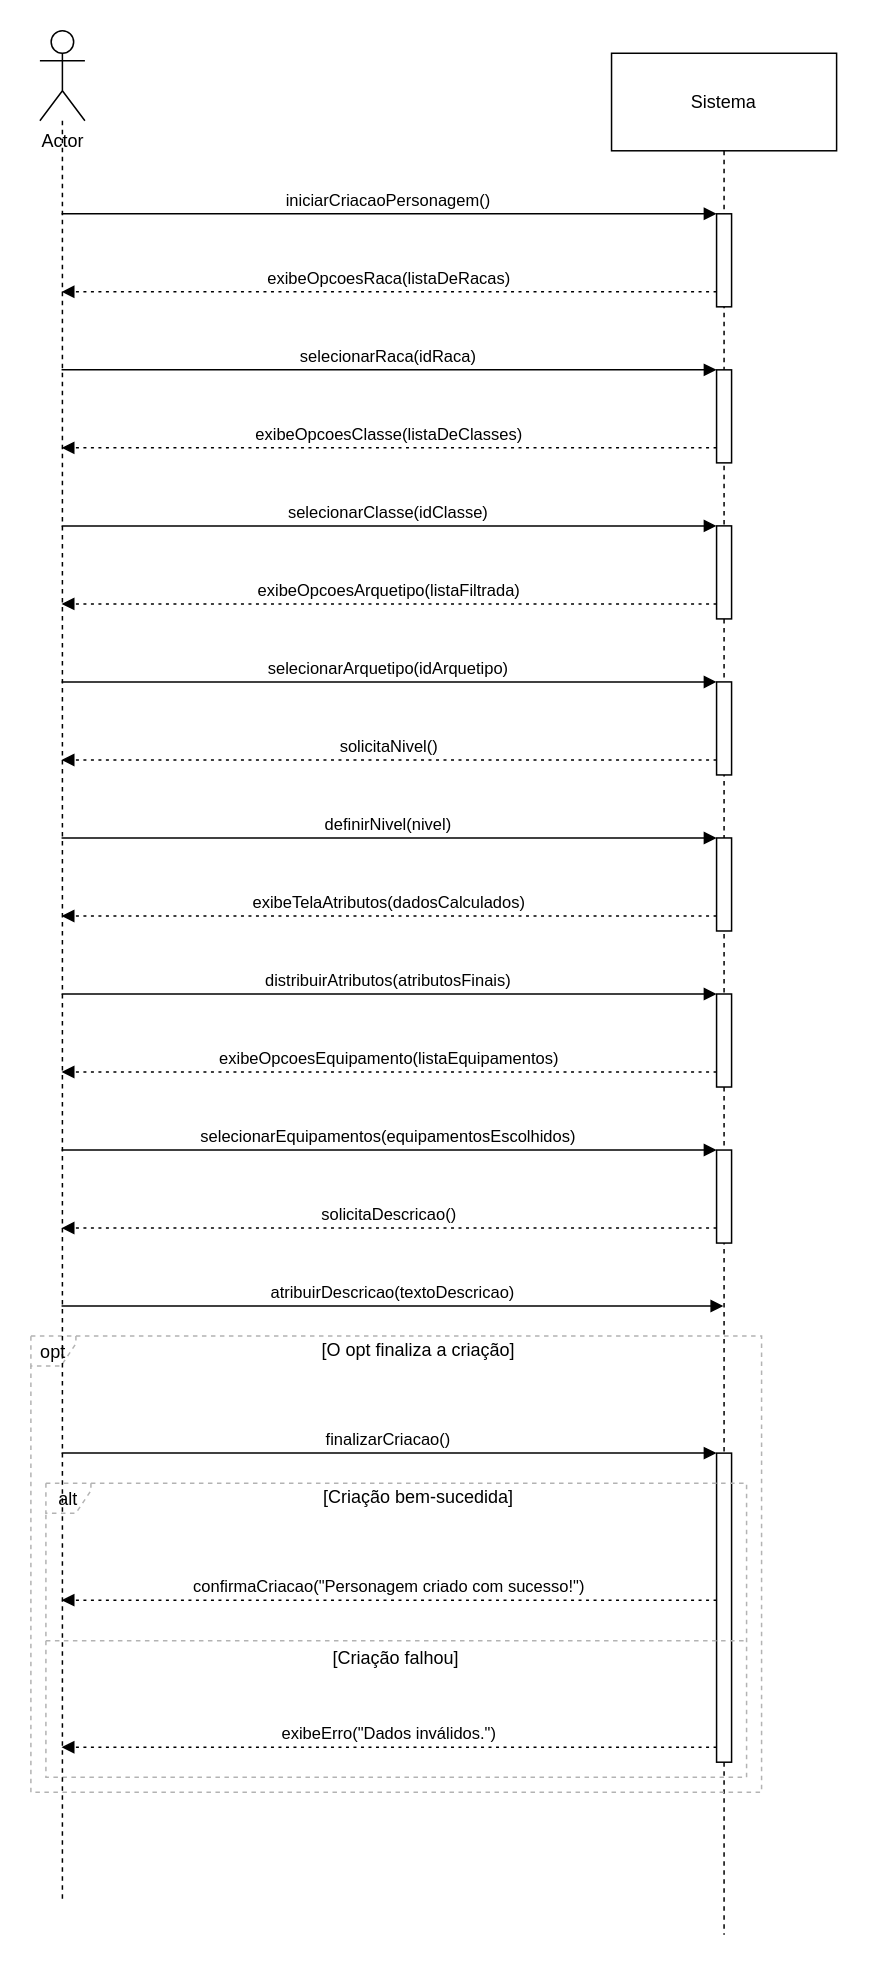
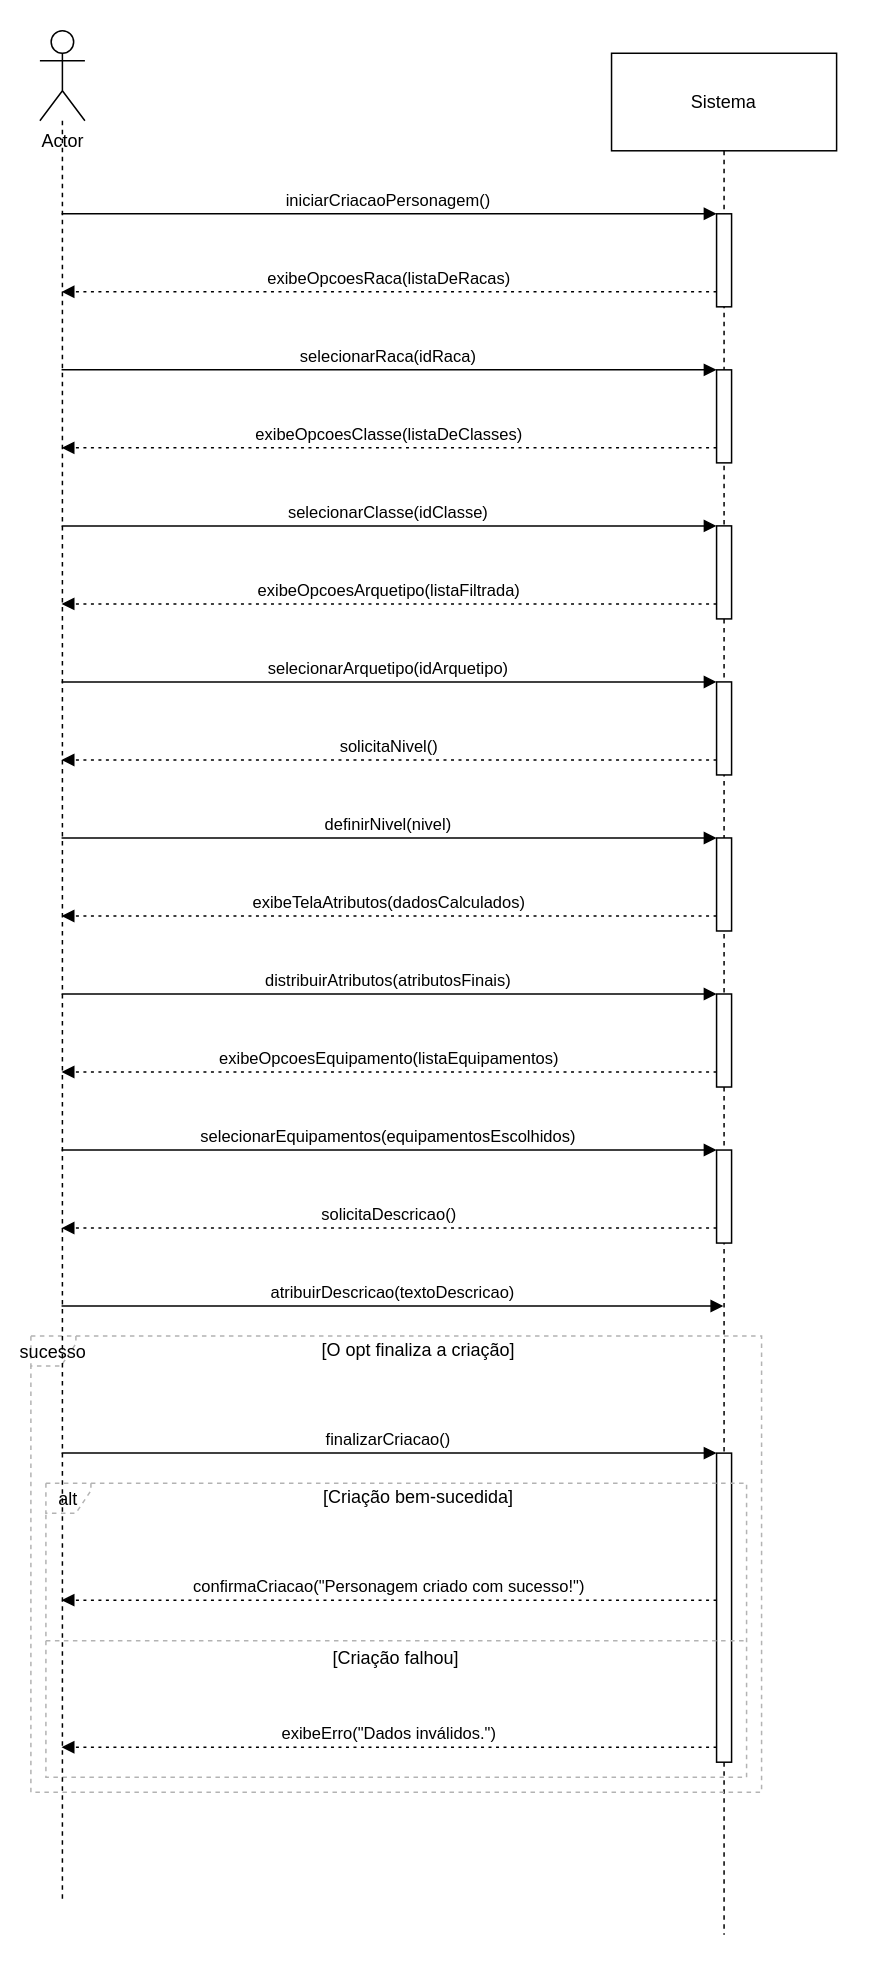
node "opt": label "opt" -> "sucesso"
